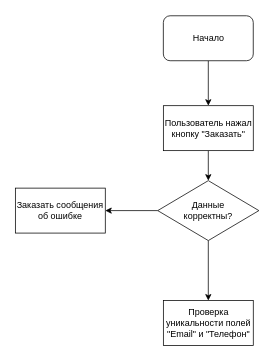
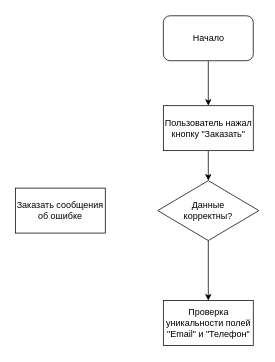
edge "Данные корректны?" -> "Заказать сообщения об ошибке": removed
